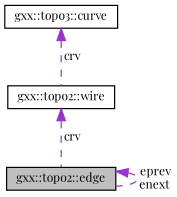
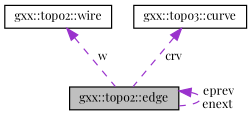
edge "gxx::topo2::wire" -> "gxx::topo3::curve": now "gxx::topo2::edge" -> "gxx::topo3::curve"
edge "gxx::topo2::edge" -> "gxx::topo2::wire": label " crv" -> " w"
